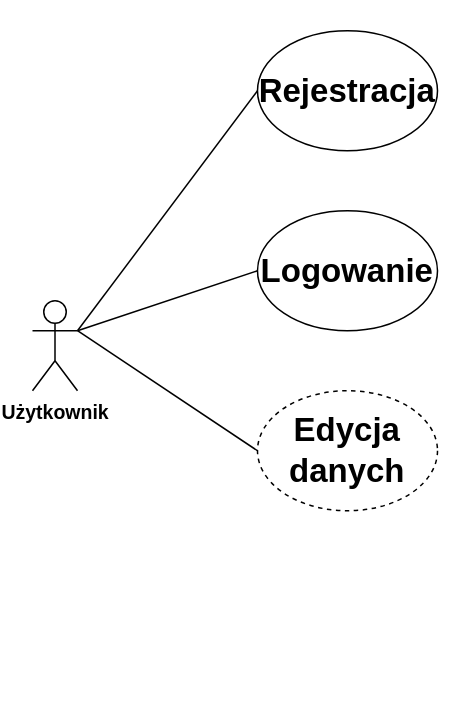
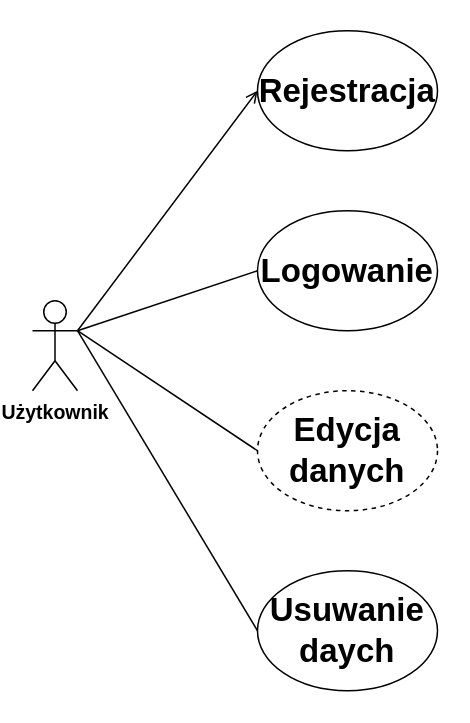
edge "Rejestracja" -- "Użytkownik": arrowhead none -> open
edge "Użytkownik" -- "Usuwanie daych": added
node "Usuwanie daych": added
